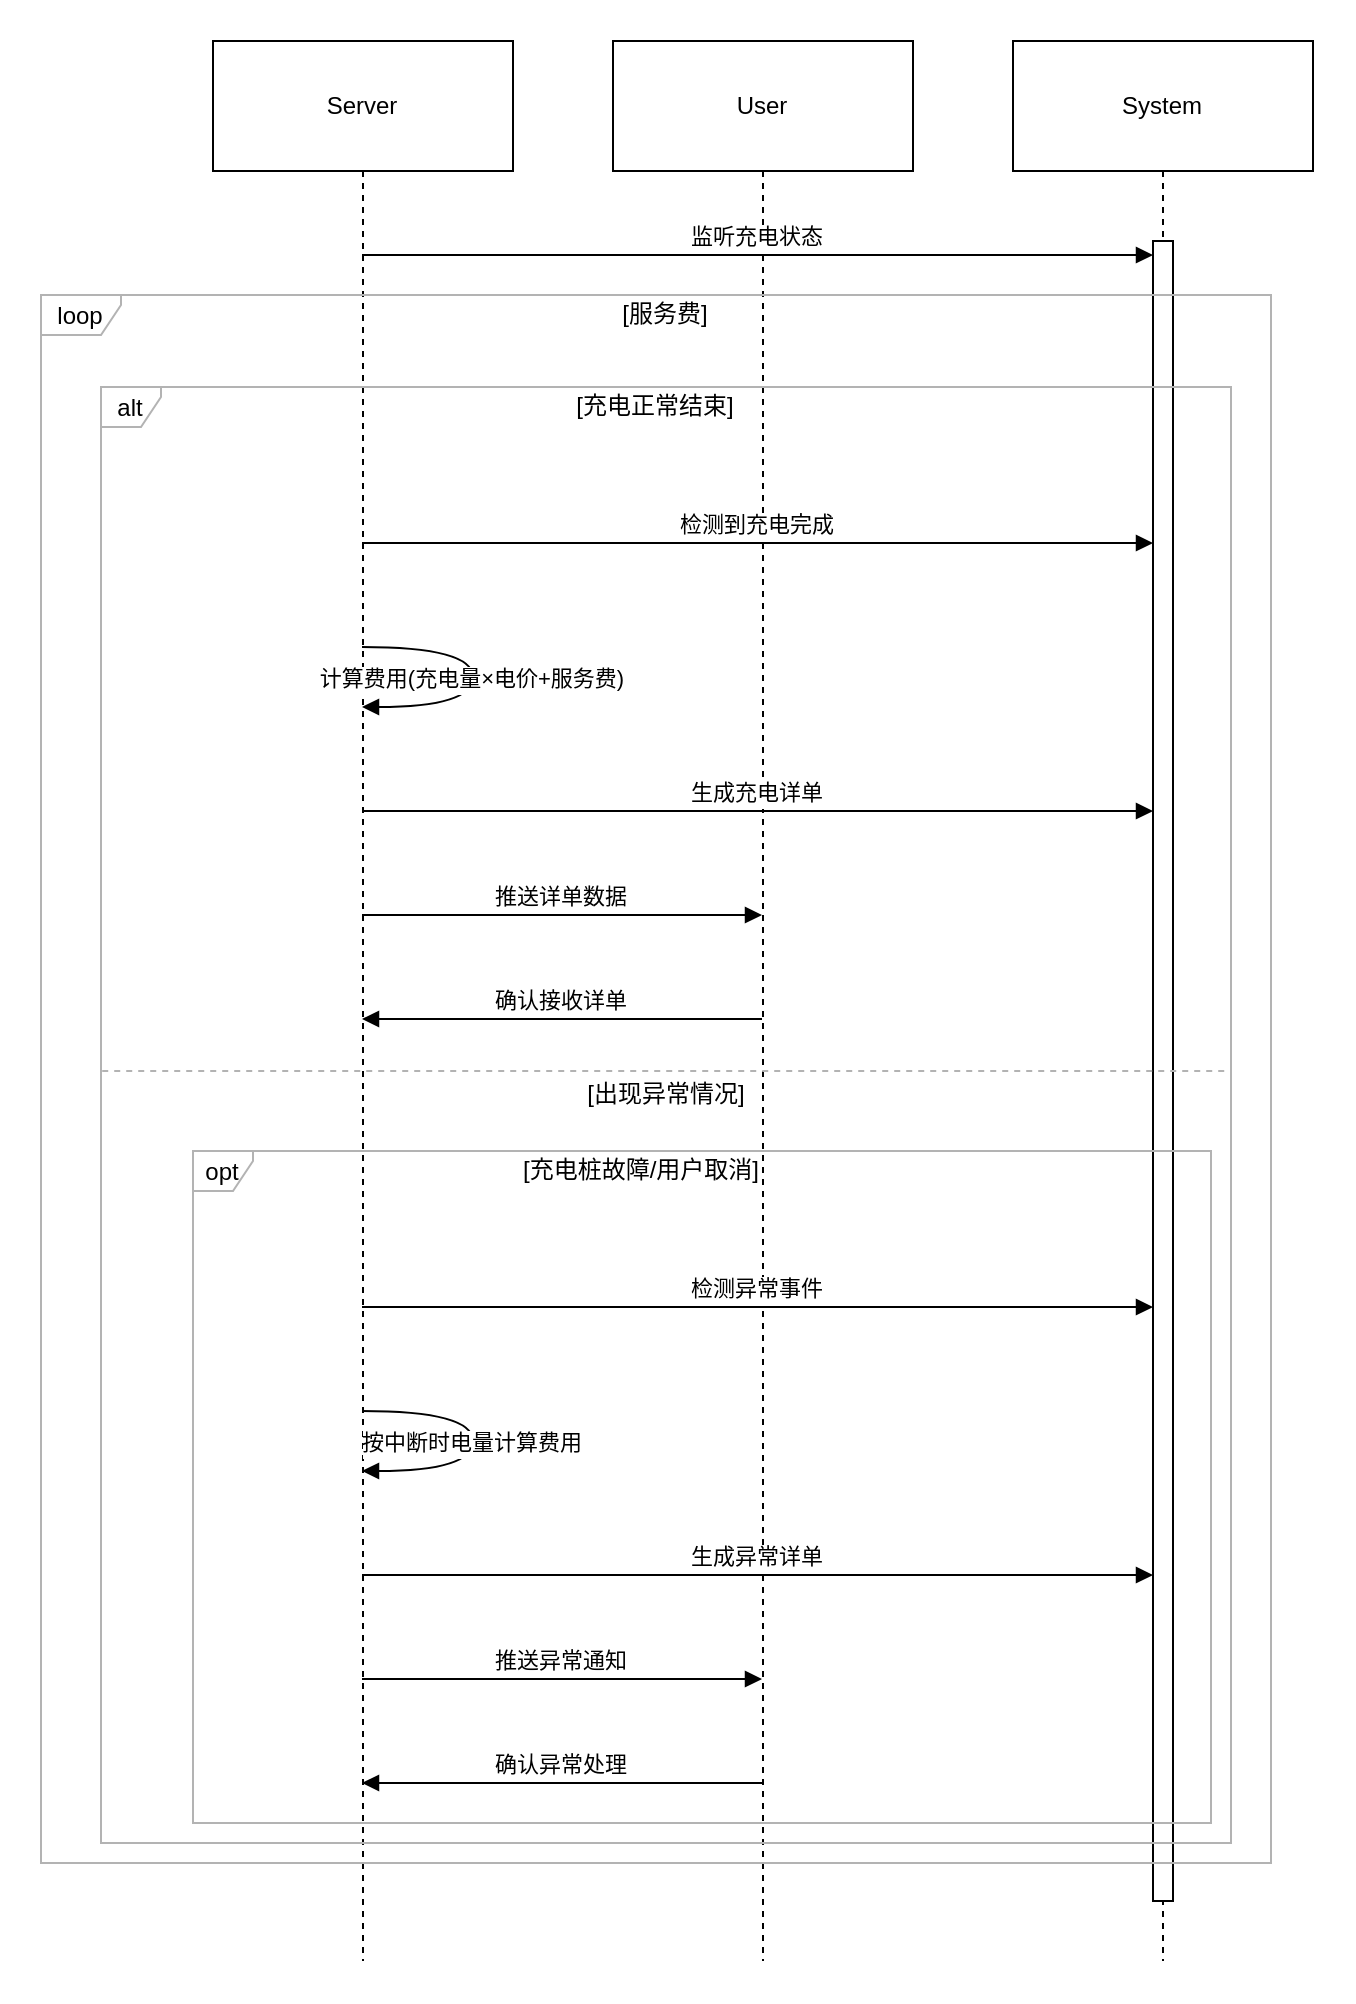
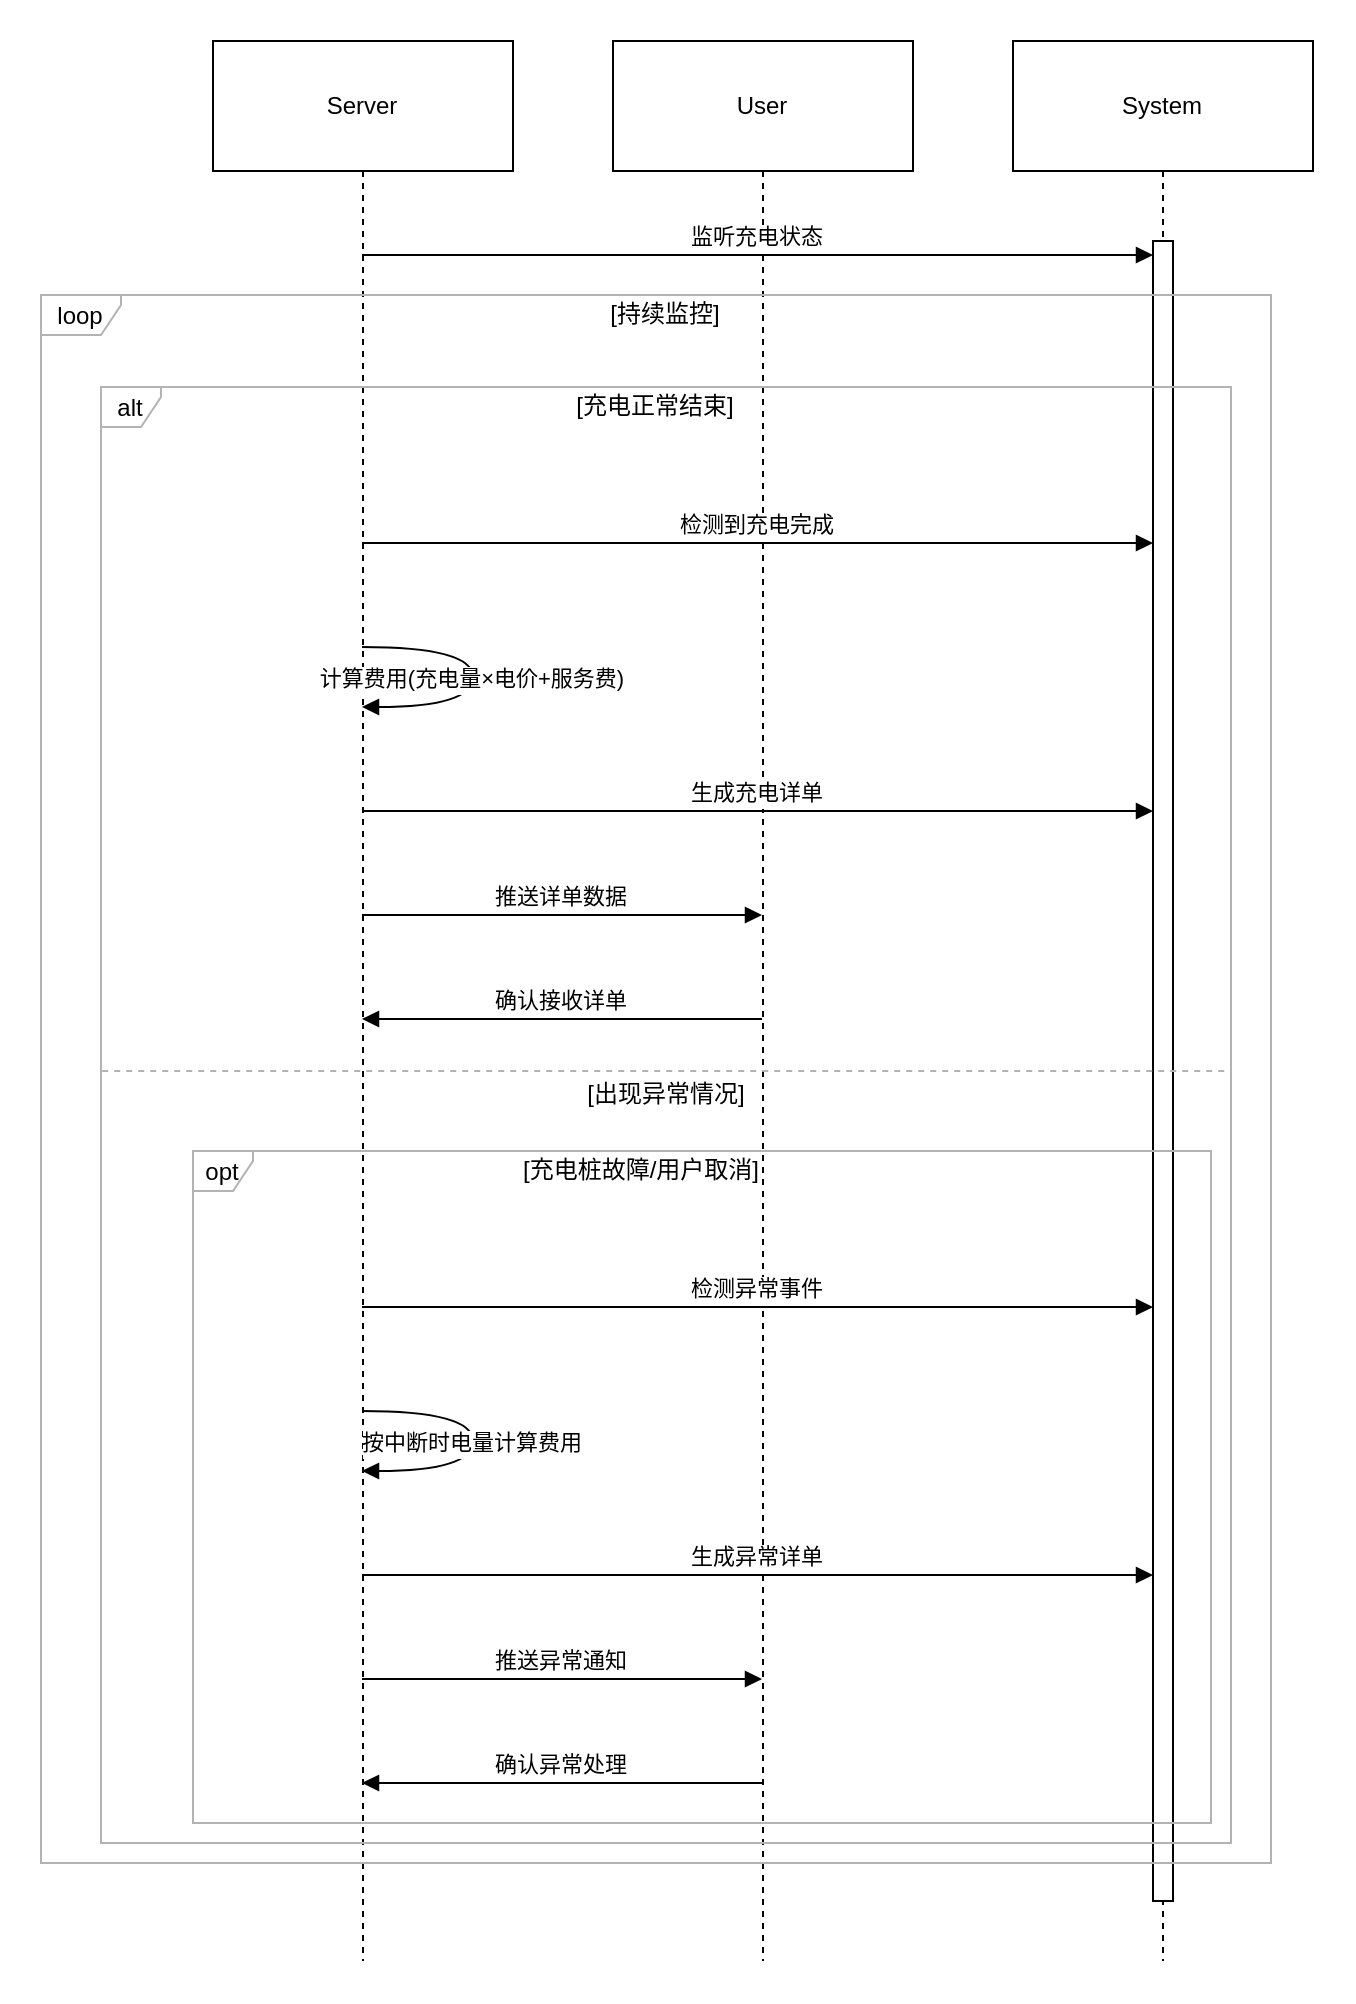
node "[服务费]": label "[服务费]" -> "[持续监控]"
